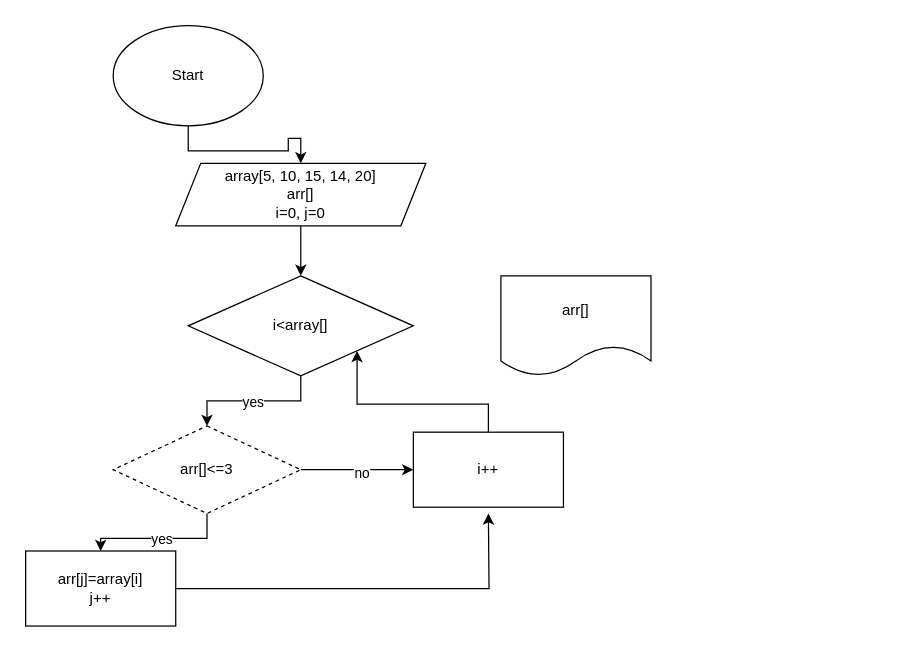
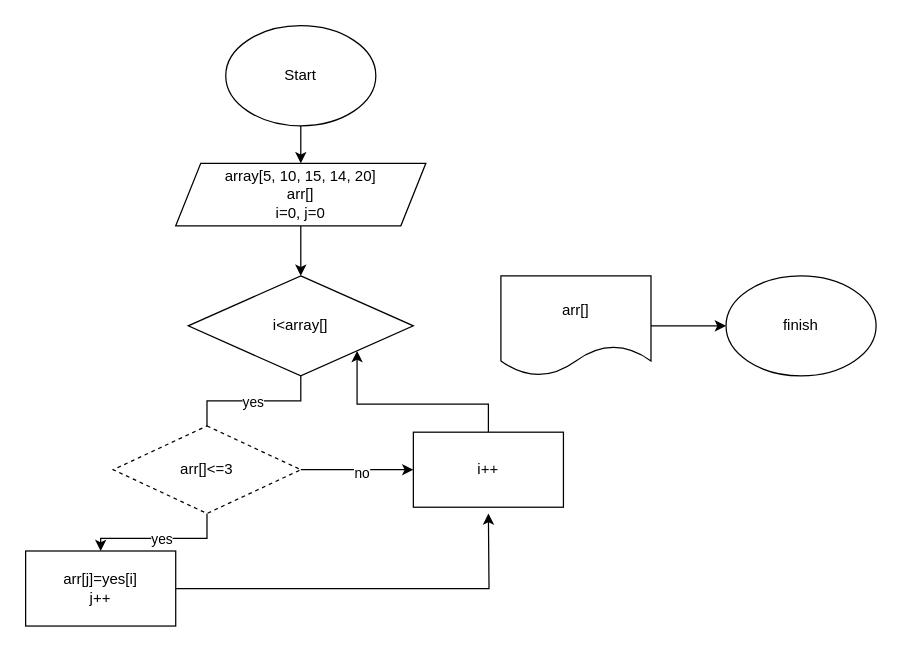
node "Start": moved (188, 76) -> (301, 76)
edge "arr[]" -> "finish": added
node "finish": added
edge "i<array[]" -> "arr[]<=3": arrowhead classic -> none
node "arr[j]=array[i] j++": label "arr[j]=array[i] j++" -> "arr[j]=yes[i] j++"
